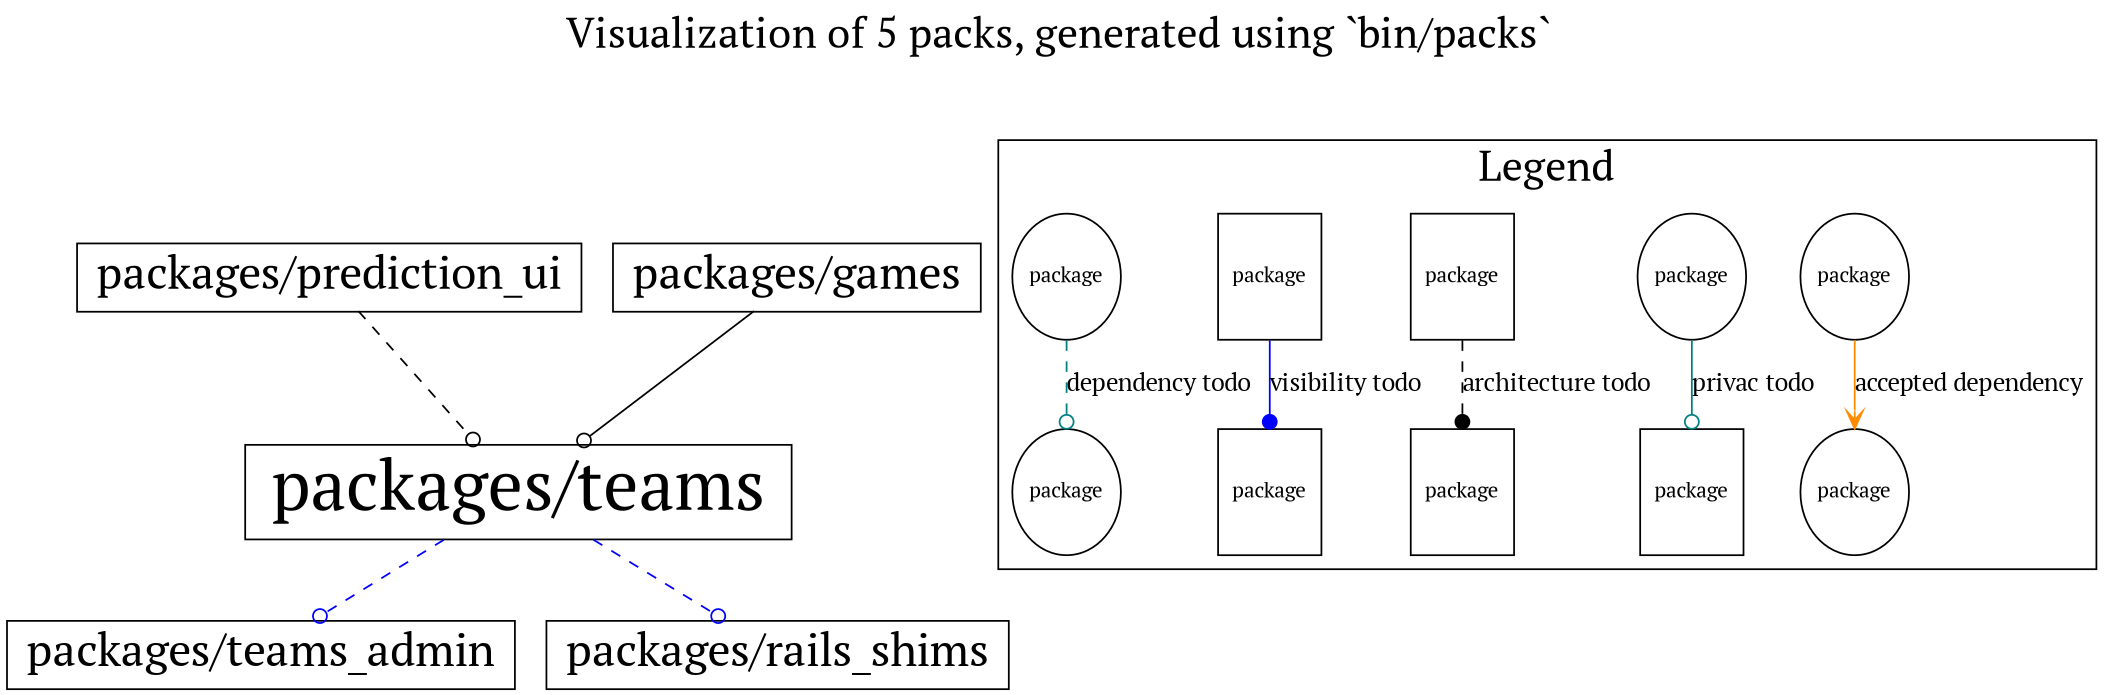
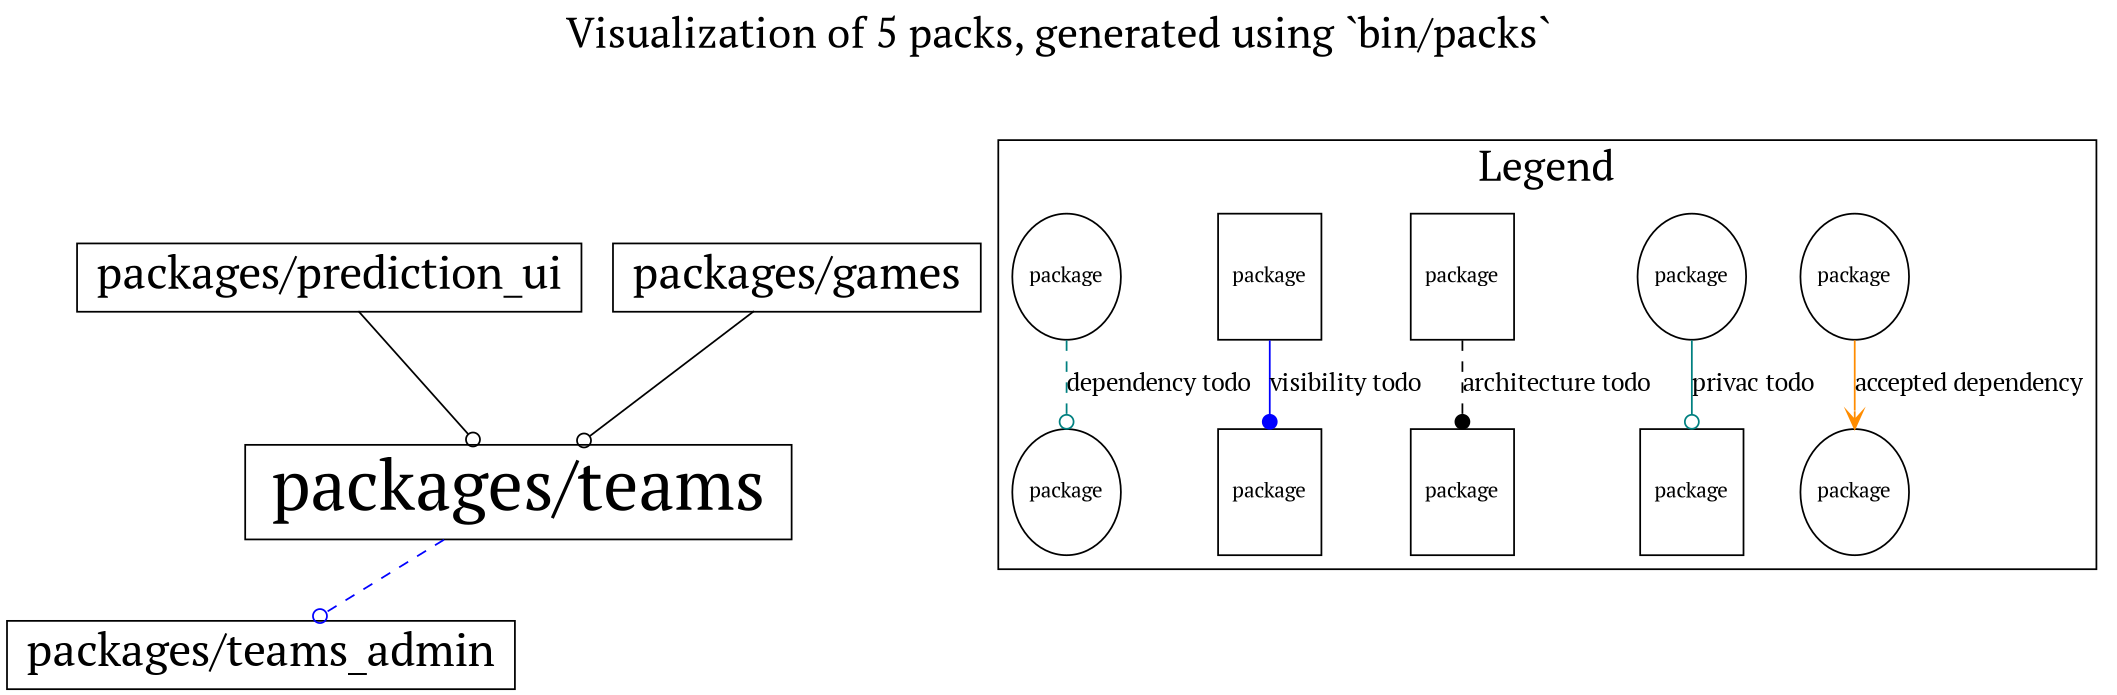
edge "packages/prediction_ui" -> "packages/teams": style dashed -> solid
node "packages/rails_shims": removed
